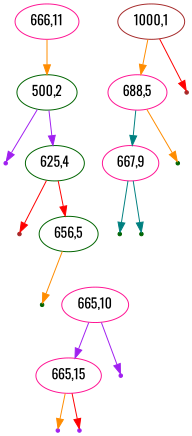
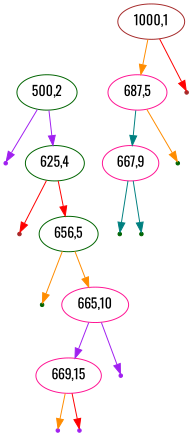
node "666,11": removed
node "688,5": label "688,5" -> "687,5"
edge "656,5" -> "665,10": added
node "665,15": label "665,15" -> "669,15"
